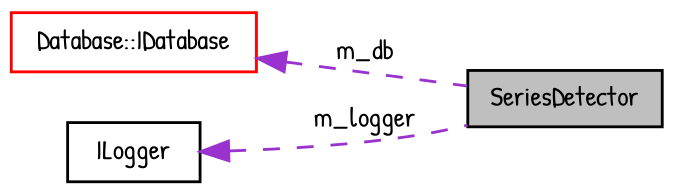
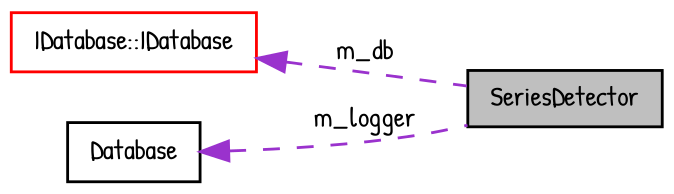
node "Database::IDatabase": label "Database::IDatabase" -> "IDatabase::IDatabase"
node "ILogger": label "ILogger" -> "Database"
